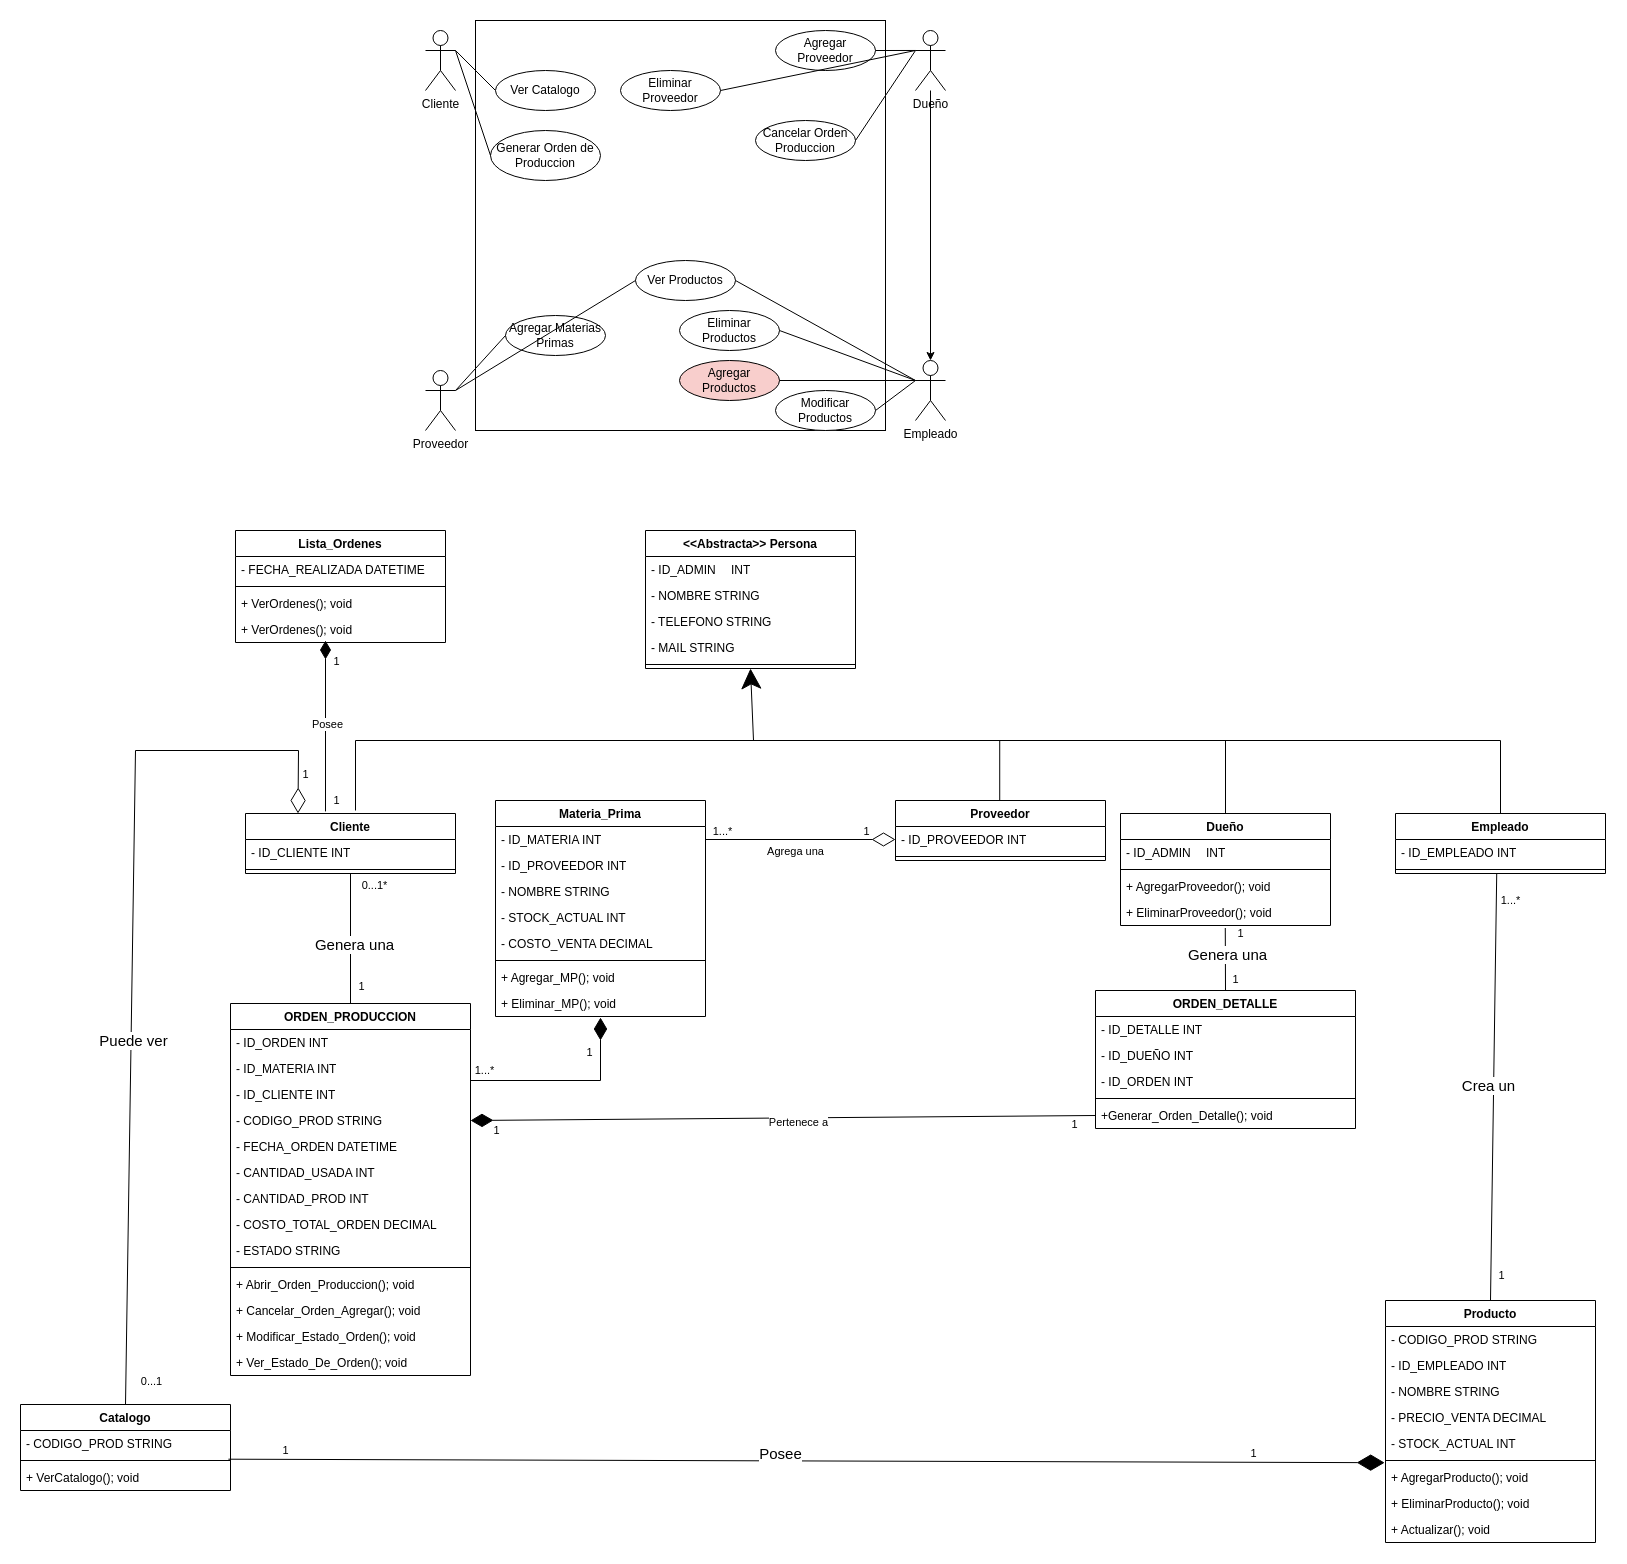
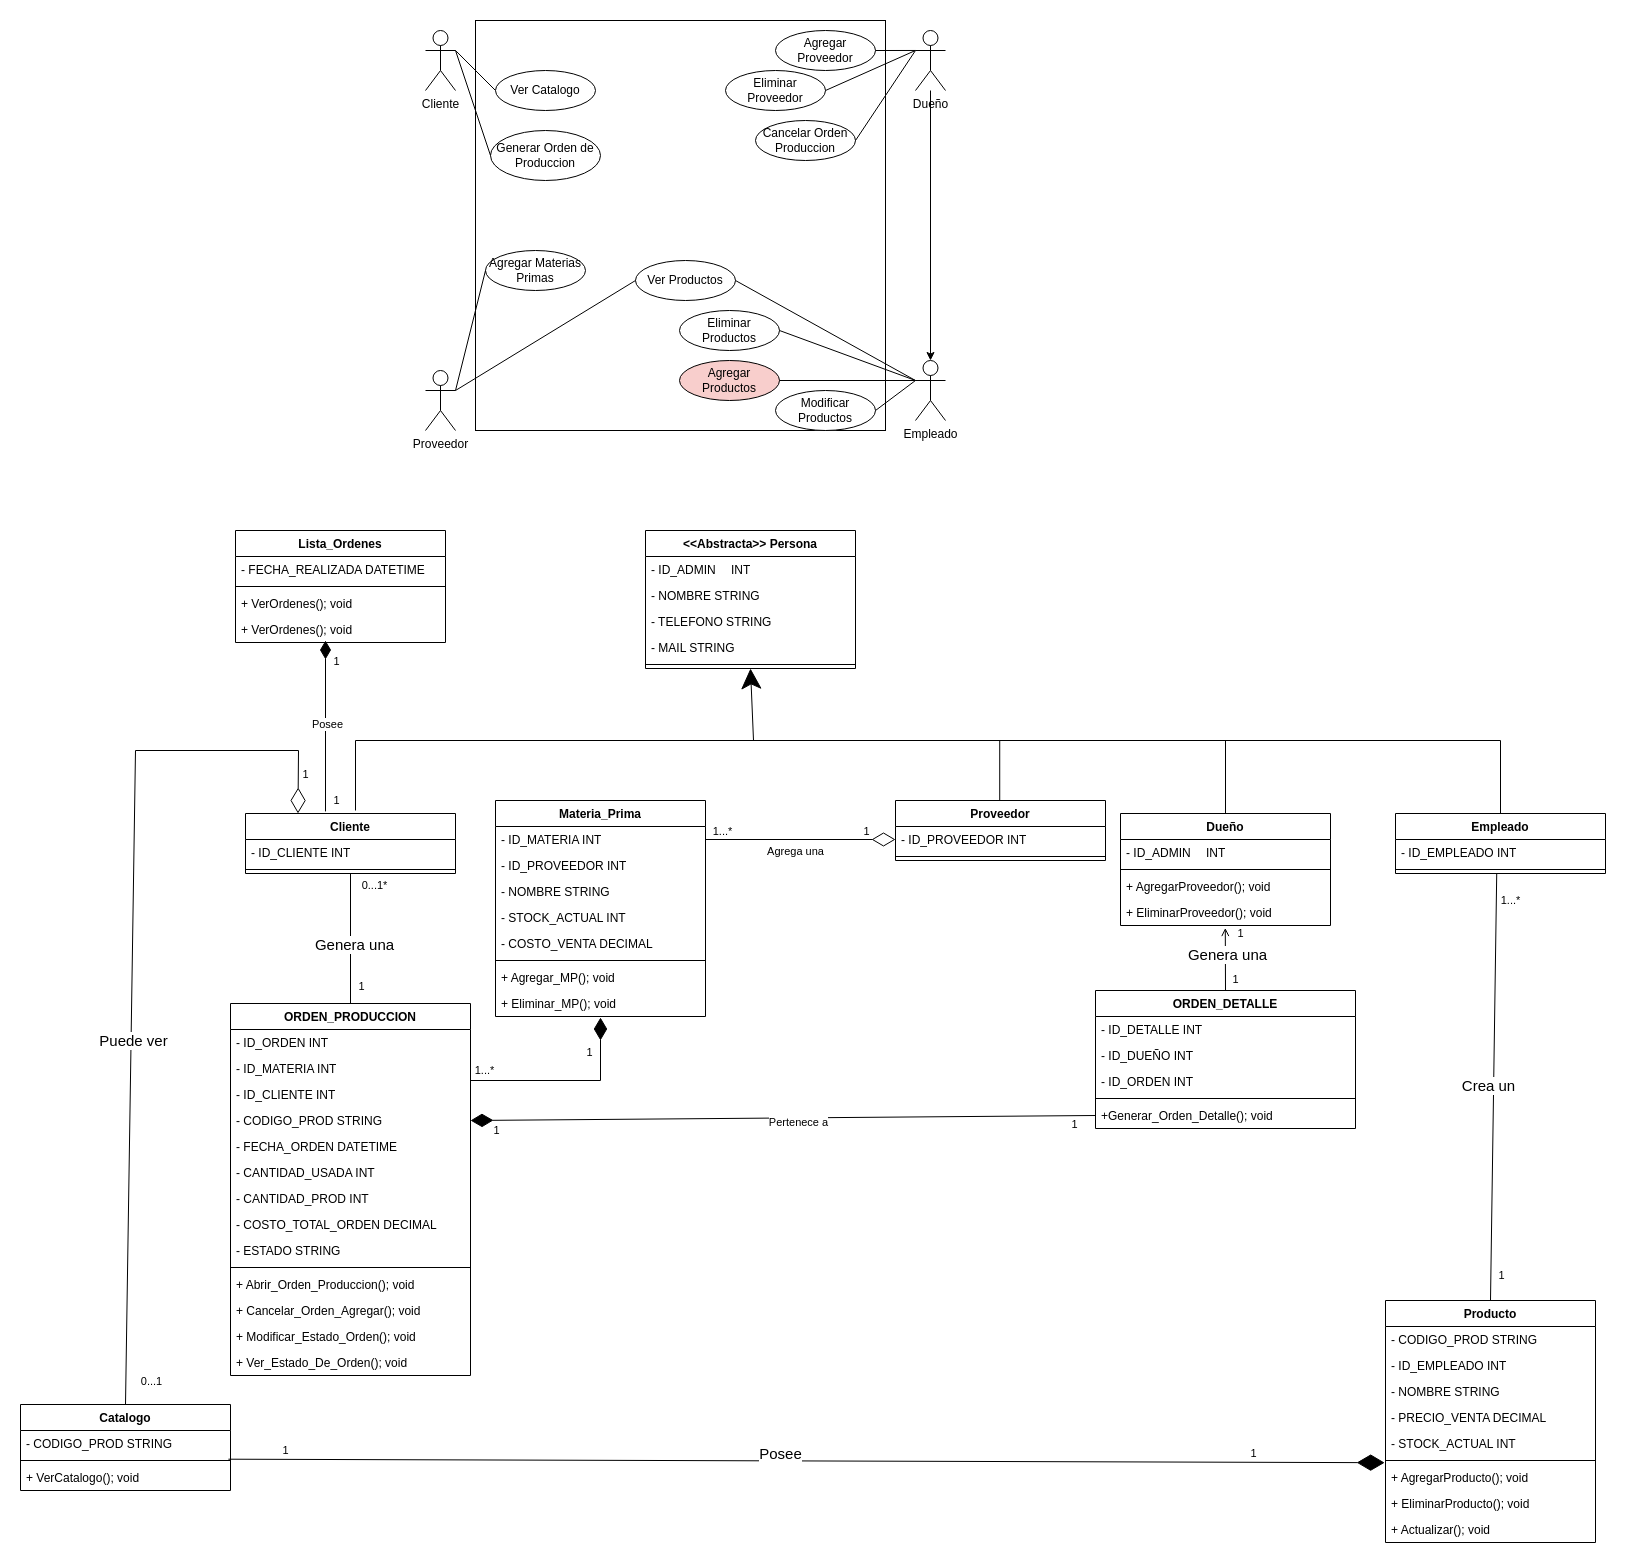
node "Eliminar Proveedor": moved (671, 91) -> (776, 91)
node "Agregar Materias Primas": moved (556, 336) -> (536, 271)
edge "+ EliminarProveedor(); void" -- "ORDEN_DETALLE": arrowhead none -> open
